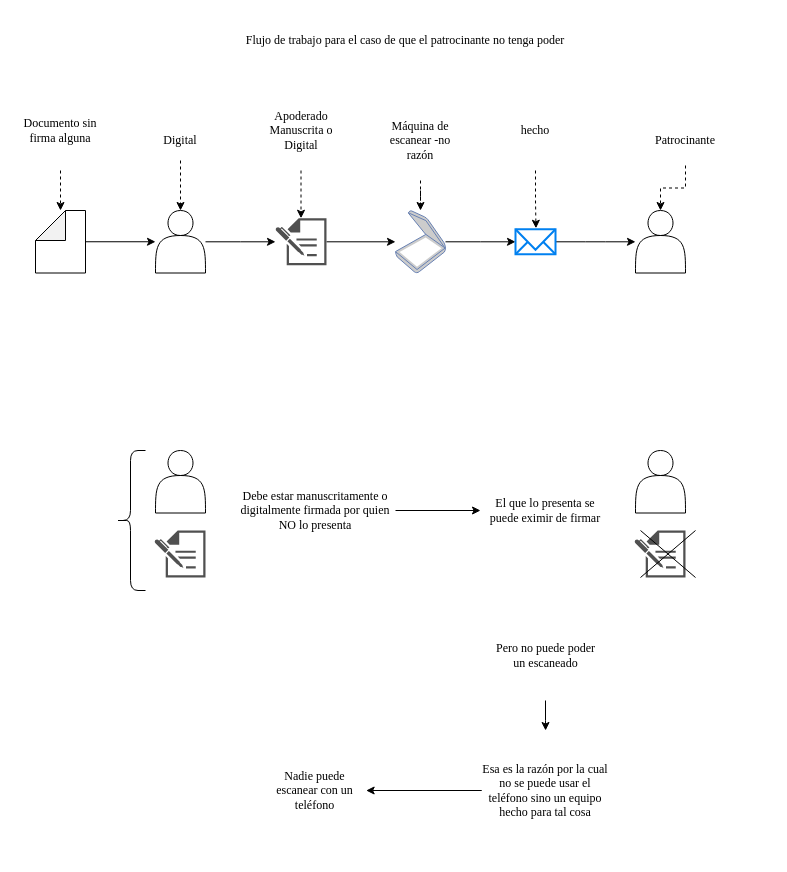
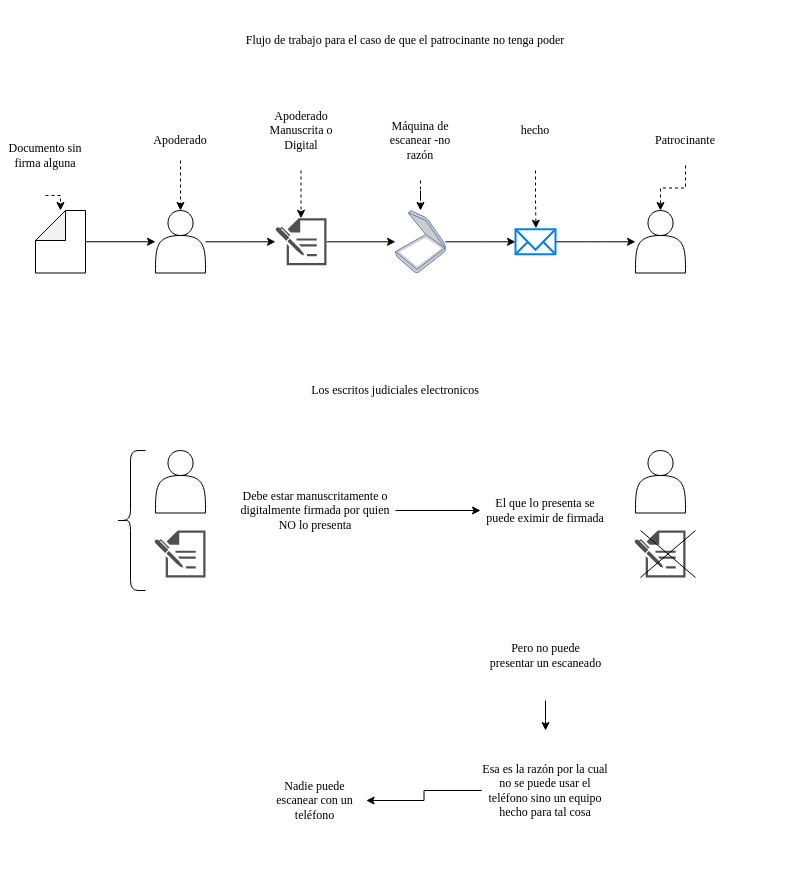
node "Documento sin firma alguna": moved (61, 131) -> (46, 156)
node "Digital": label "Digital" -> "Apoderado"
node "Los escritos judiciales electronicos": added
node "El que lo presenta se puede eximir de firmar": label "El que lo presenta se puede eximir de firmar" -> "El que lo presenta se puede eximir de firmada"
node "Pero no puede poder un escaneado": label "Pero no puede poder un escaneado" -> "Pero no puede presentar un escaneado"
node "Nadie puede escanear con un teléfono": moved (316, 791) -> (316, 801)
